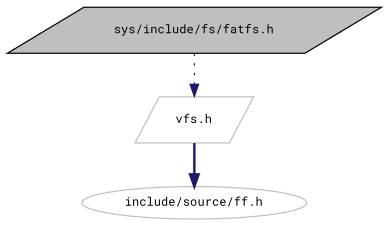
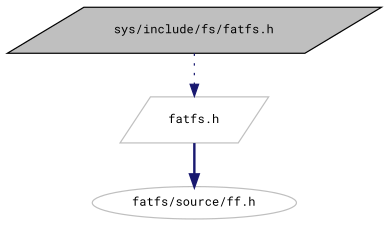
node "vfs.h": label "vfs.h" -> "fatfs.h"
node "include/source/ff.h": label "include/source/ff.h" -> "fatfs/source/ff.h"
